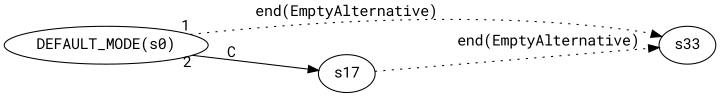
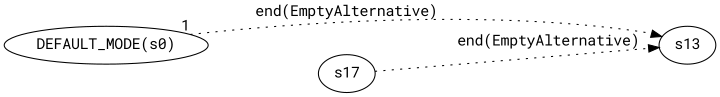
node "s33": label "s33" -> "s13"
edge "DEFAULT_MODE(s0)" -> "s17": removed, label "C"
